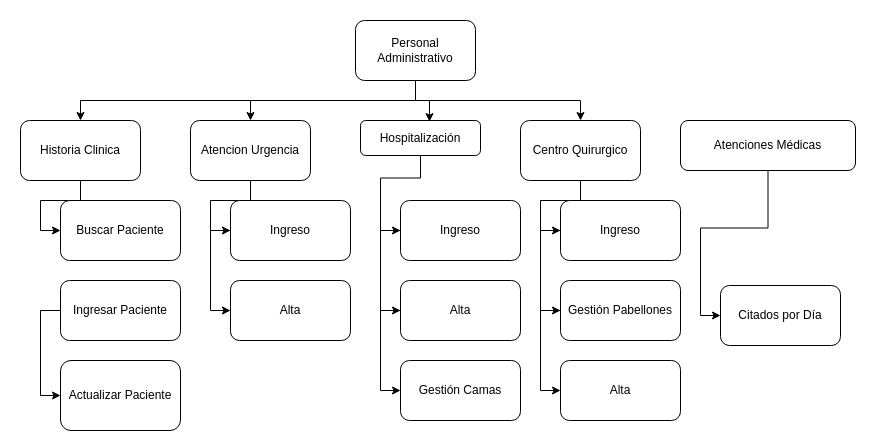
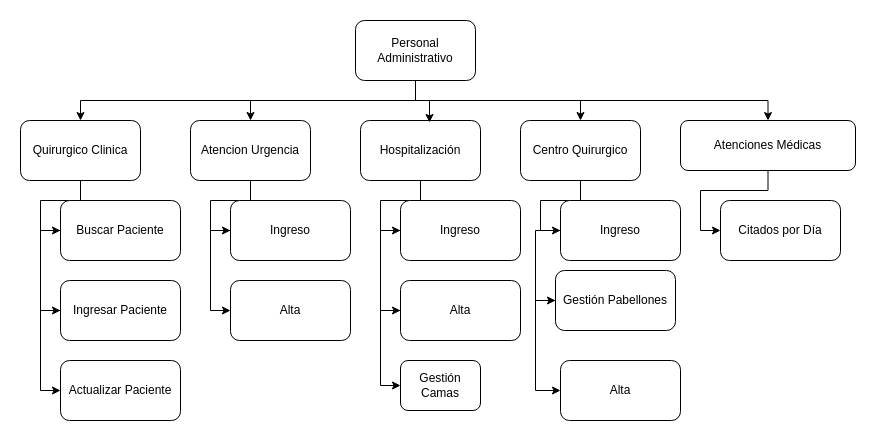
edge "Personal Administrativo" -> "Atenciones Médicas": added
node "Hospitalización": size 120x35 -> 120x60
node "Historia Clinica": label "Historia Clinica" -> "Quirurgico Clinica"
edge "Buscar Paciente" -> "Ingresar Paciente": added
node "Gestión Pabellones": moved (621, 311) -> (616, 301)
node "Citados por Día": moved (781, 316) -> (781, 231)
node "Gestión Camas": size 120x60 -> 80x50
node "Actualizar Paciente": size 120x70 -> 120x60
